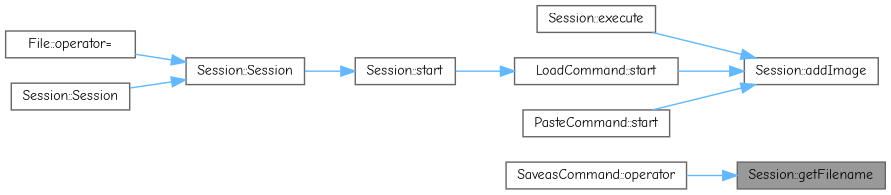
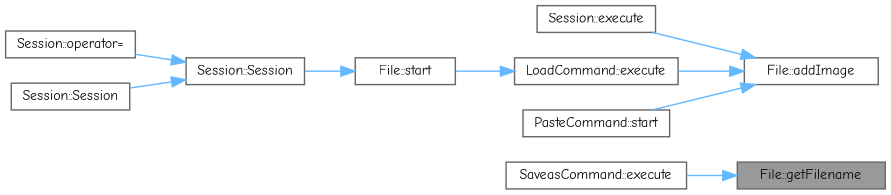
node "File::operator=": label "File::operator=" -> "Session::operator="
node "Session::start": label "Session::start" -> "File::start"
node "LoadCommand::start": label "LoadCommand::start" -> "LoadCommand::execute"
node "Session::addImage": label "Session::addImage" -> "File::addImage"
node "SaveasCommand::operator": label "SaveasCommand::operator" -> "SaveasCommand::execute"
node "Session::getFilename": label "Session::getFilename" -> "File::getFilename"
